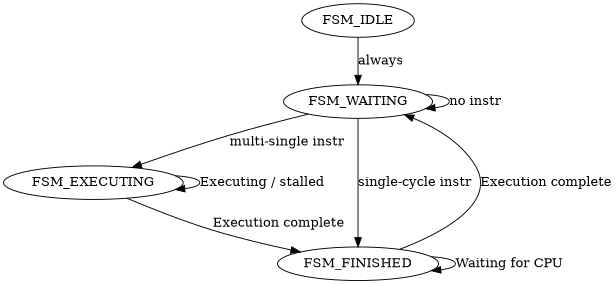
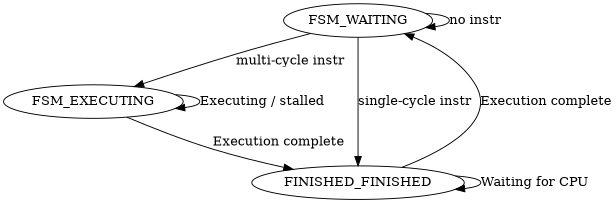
node "FSM_IDLE": removed
edge "FSM_WAITING" -> "FSM_EXECUTING": label "multi-single instr" -> "multi-cycle instr"
node "FSM_FINISHED": label "FSM_FINISHED" -> "FINISHED_FINISHED"
